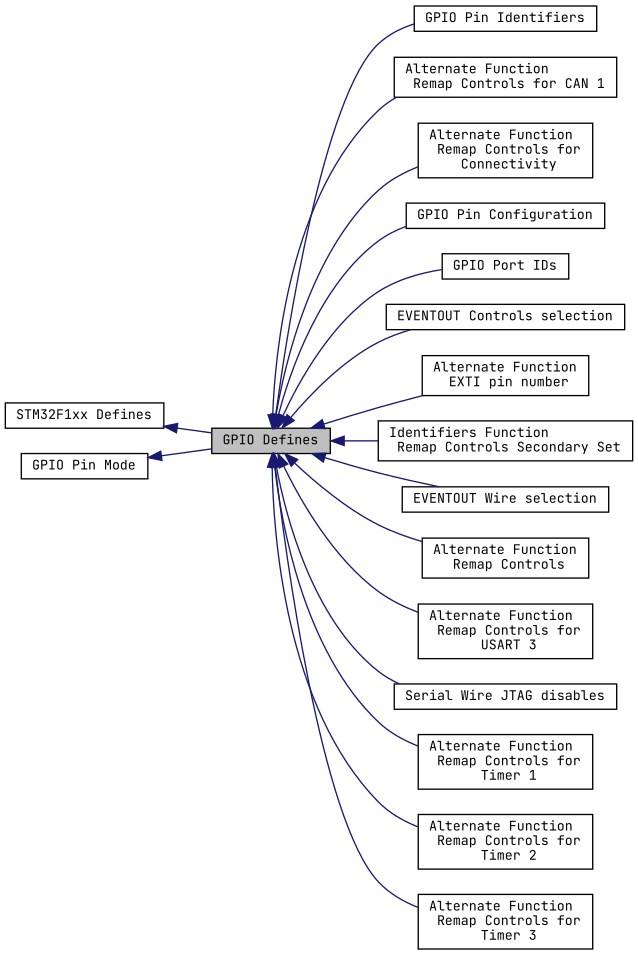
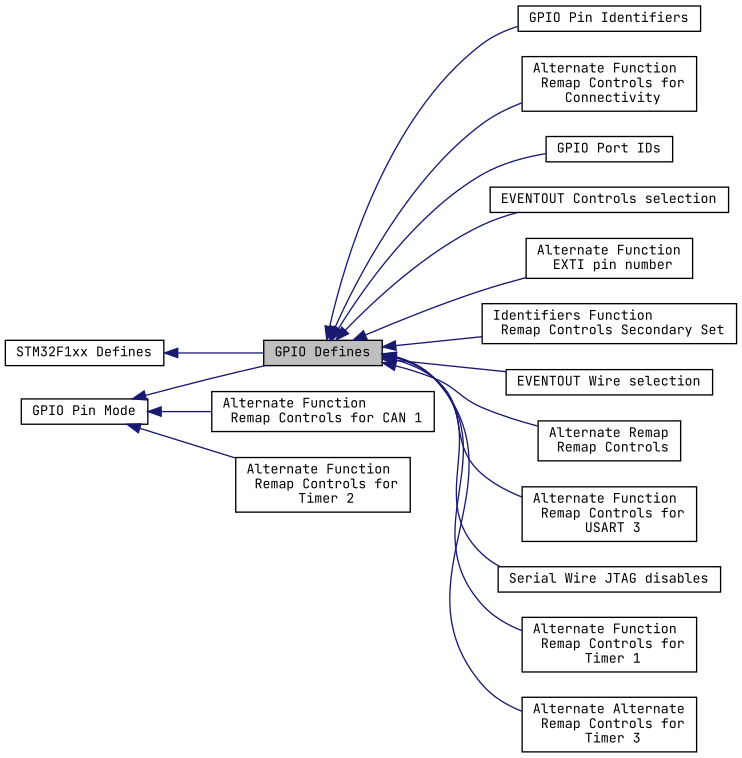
edge "Alternate Function Remap Controls for CAN 1" -> "GPIO Defines": now "Alternate Function Remap Controls for CAN 1" -> "GPIO Pin Mode"
node "GPIO Pin Configuration": removed
node "Alternate Function Remap Controls": label "Alternate Function Remap Controls" -> "Alternate Remap Remap Controls"
edge "Alternate Function Remap Controls for Timer 2" -> "GPIO Defines": now "Alternate Function Remap Controls for Timer 2" -> "GPIO Pin Mode"
node "Alternate Function Remap Controls for Timer 3": label "Alternate Function Remap Controls for Timer 3" -> "Alternate Alternate Remap Controls for Timer 3"
